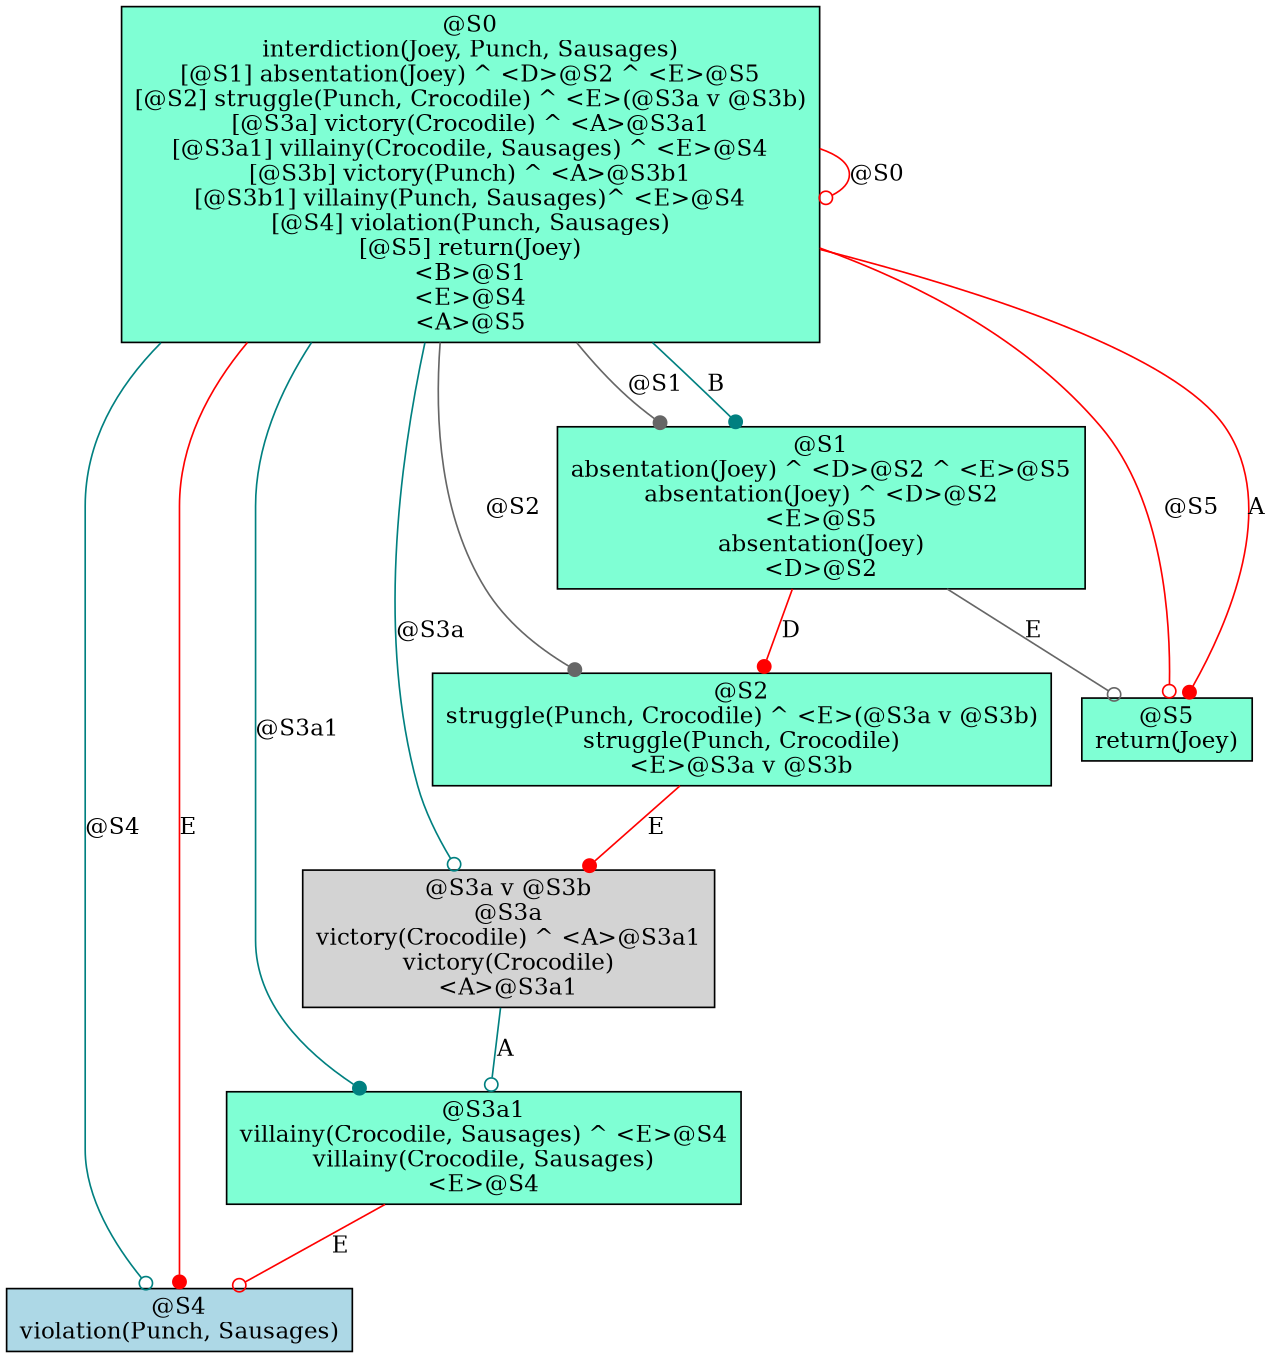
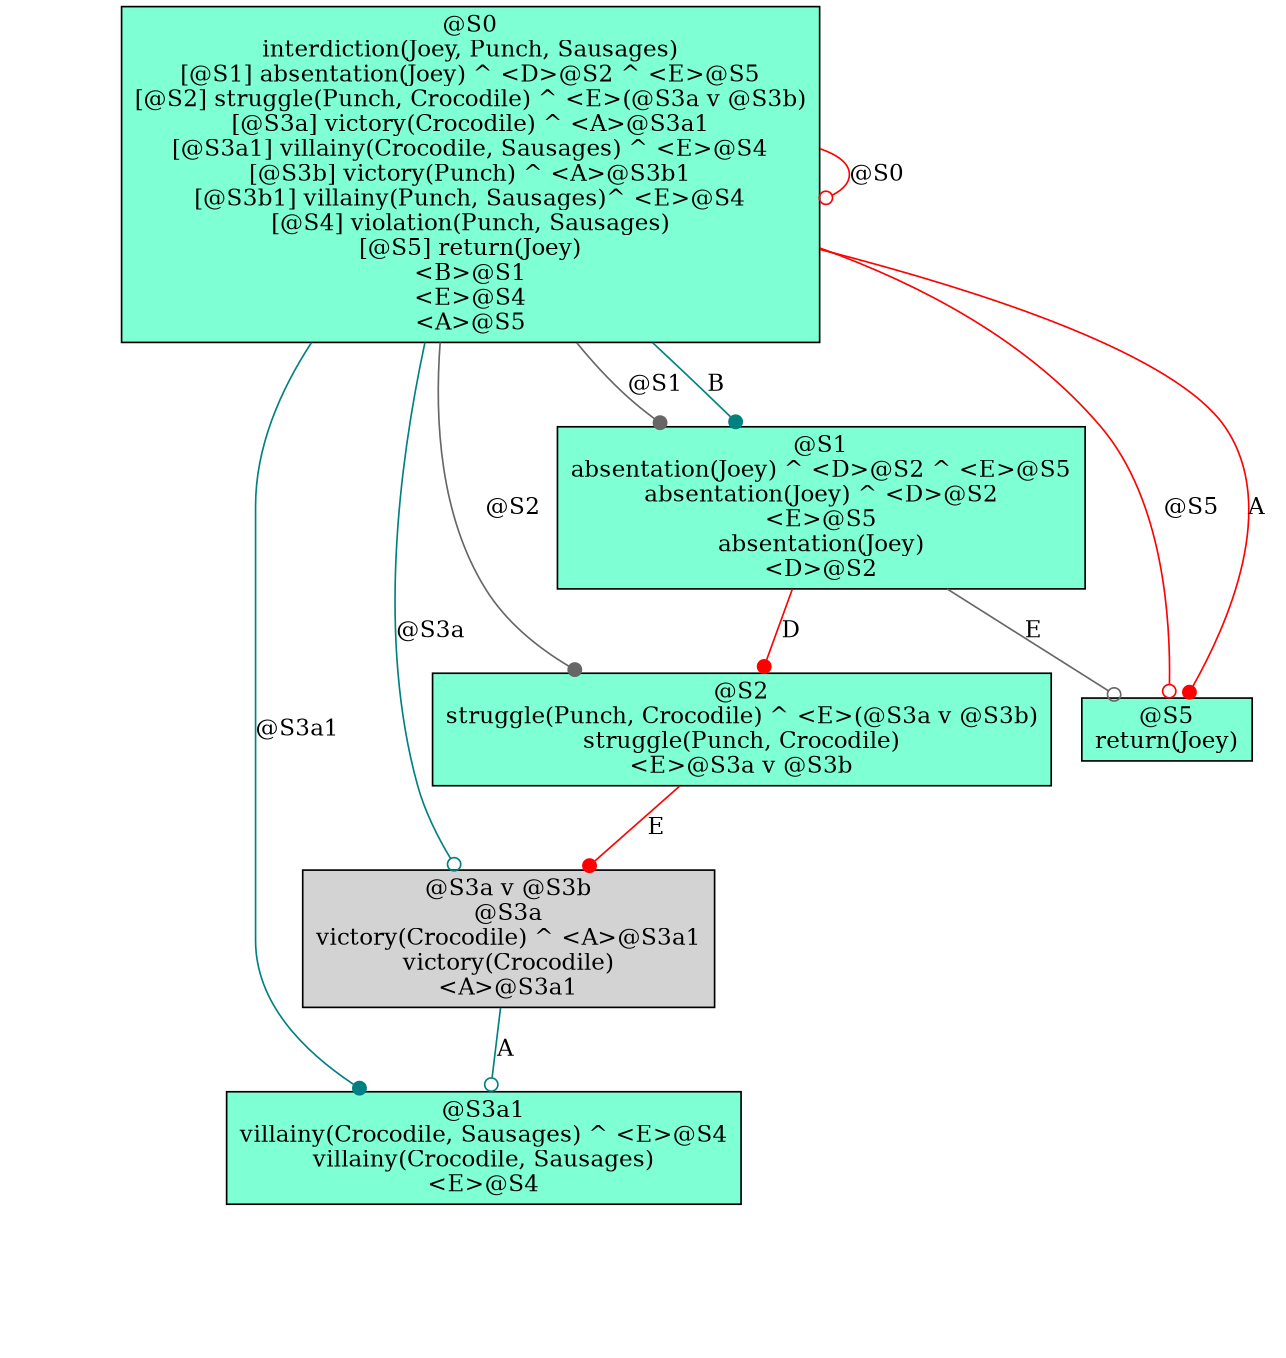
node "@S4 violation(Punch, Sausages)": removed
